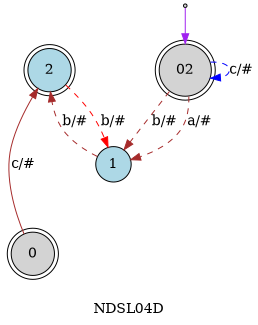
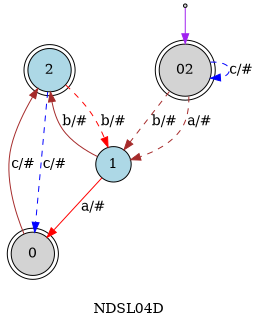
edge "1" -> "2": style dashed -> solid
edge "2" -> "0": added, label "c/#"
edge "1" -> "0": added, label "a/#"
